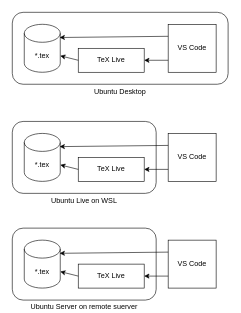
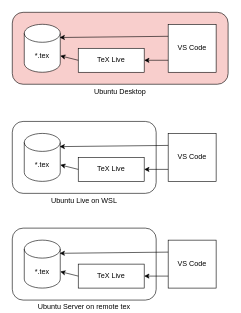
node "Ubuntu Desktop": fillcolor #ffffff -> #f8cecc
node "Ubuntu Server on remote suerver": label "Ubuntu Server on remote suerver" -> "Ubuntu Server on remote tex"
